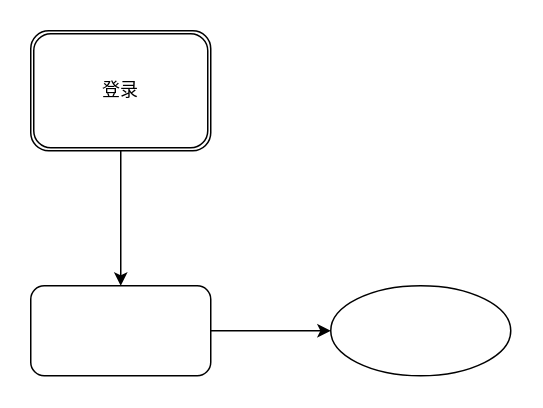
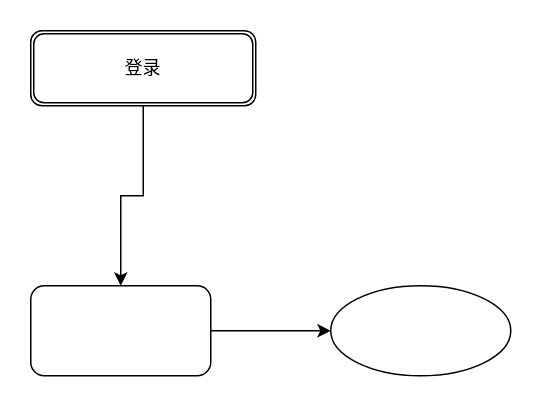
node "登录": size 180x120 -> 225x75
